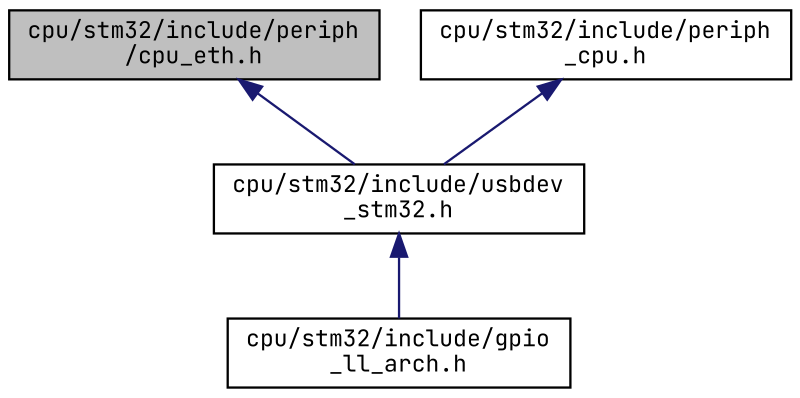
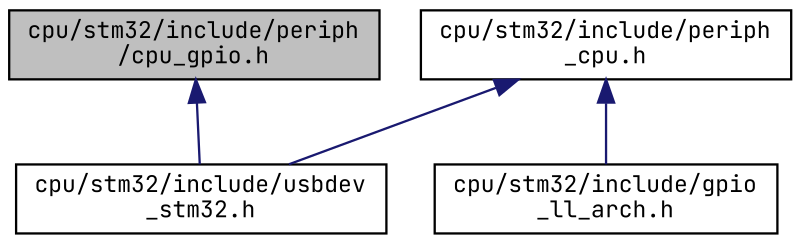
node "cpu/stm32/include/periph /cpu_eth.h": label "cpu/stm32/include/periph /cpu_eth.h" -> "cpu/stm32/include/periph /cpu_gpio.h"
edge "cpu/stm32/include/gpio _ll_arch.h" -> "cpu/stm32/include/usbdev _stm32.h": now "cpu/stm32/include/gpio _ll_arch.h" -> "cpu/stm32/include/periph _cpu.h"
